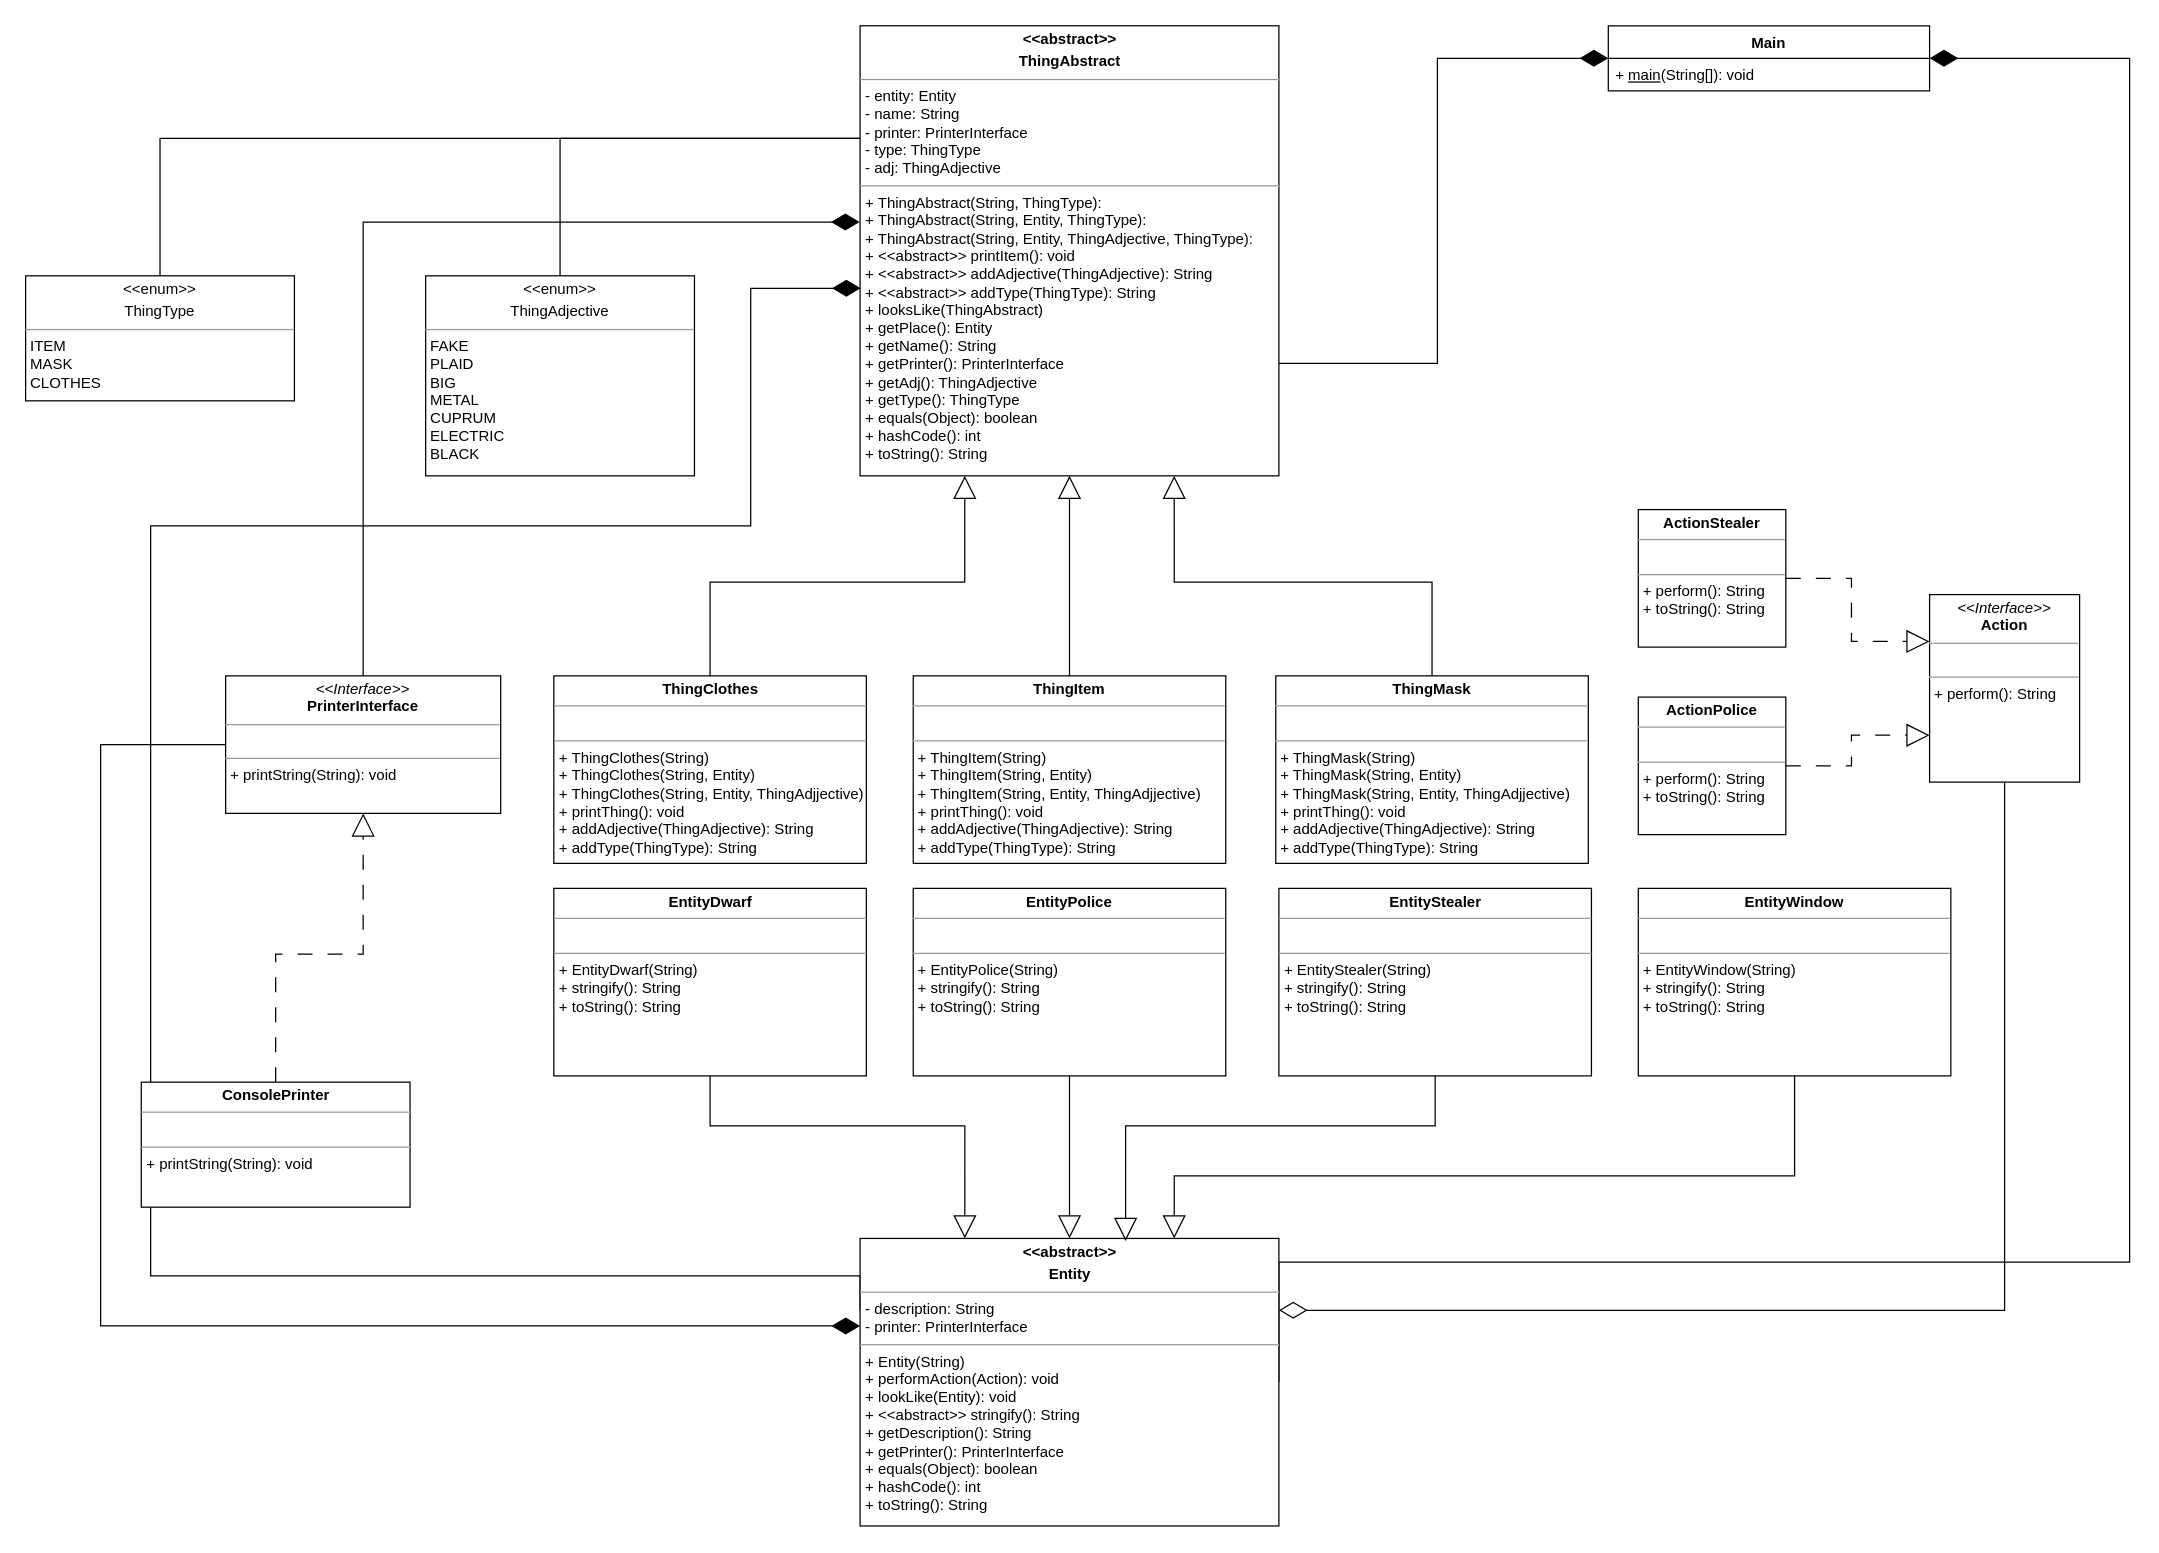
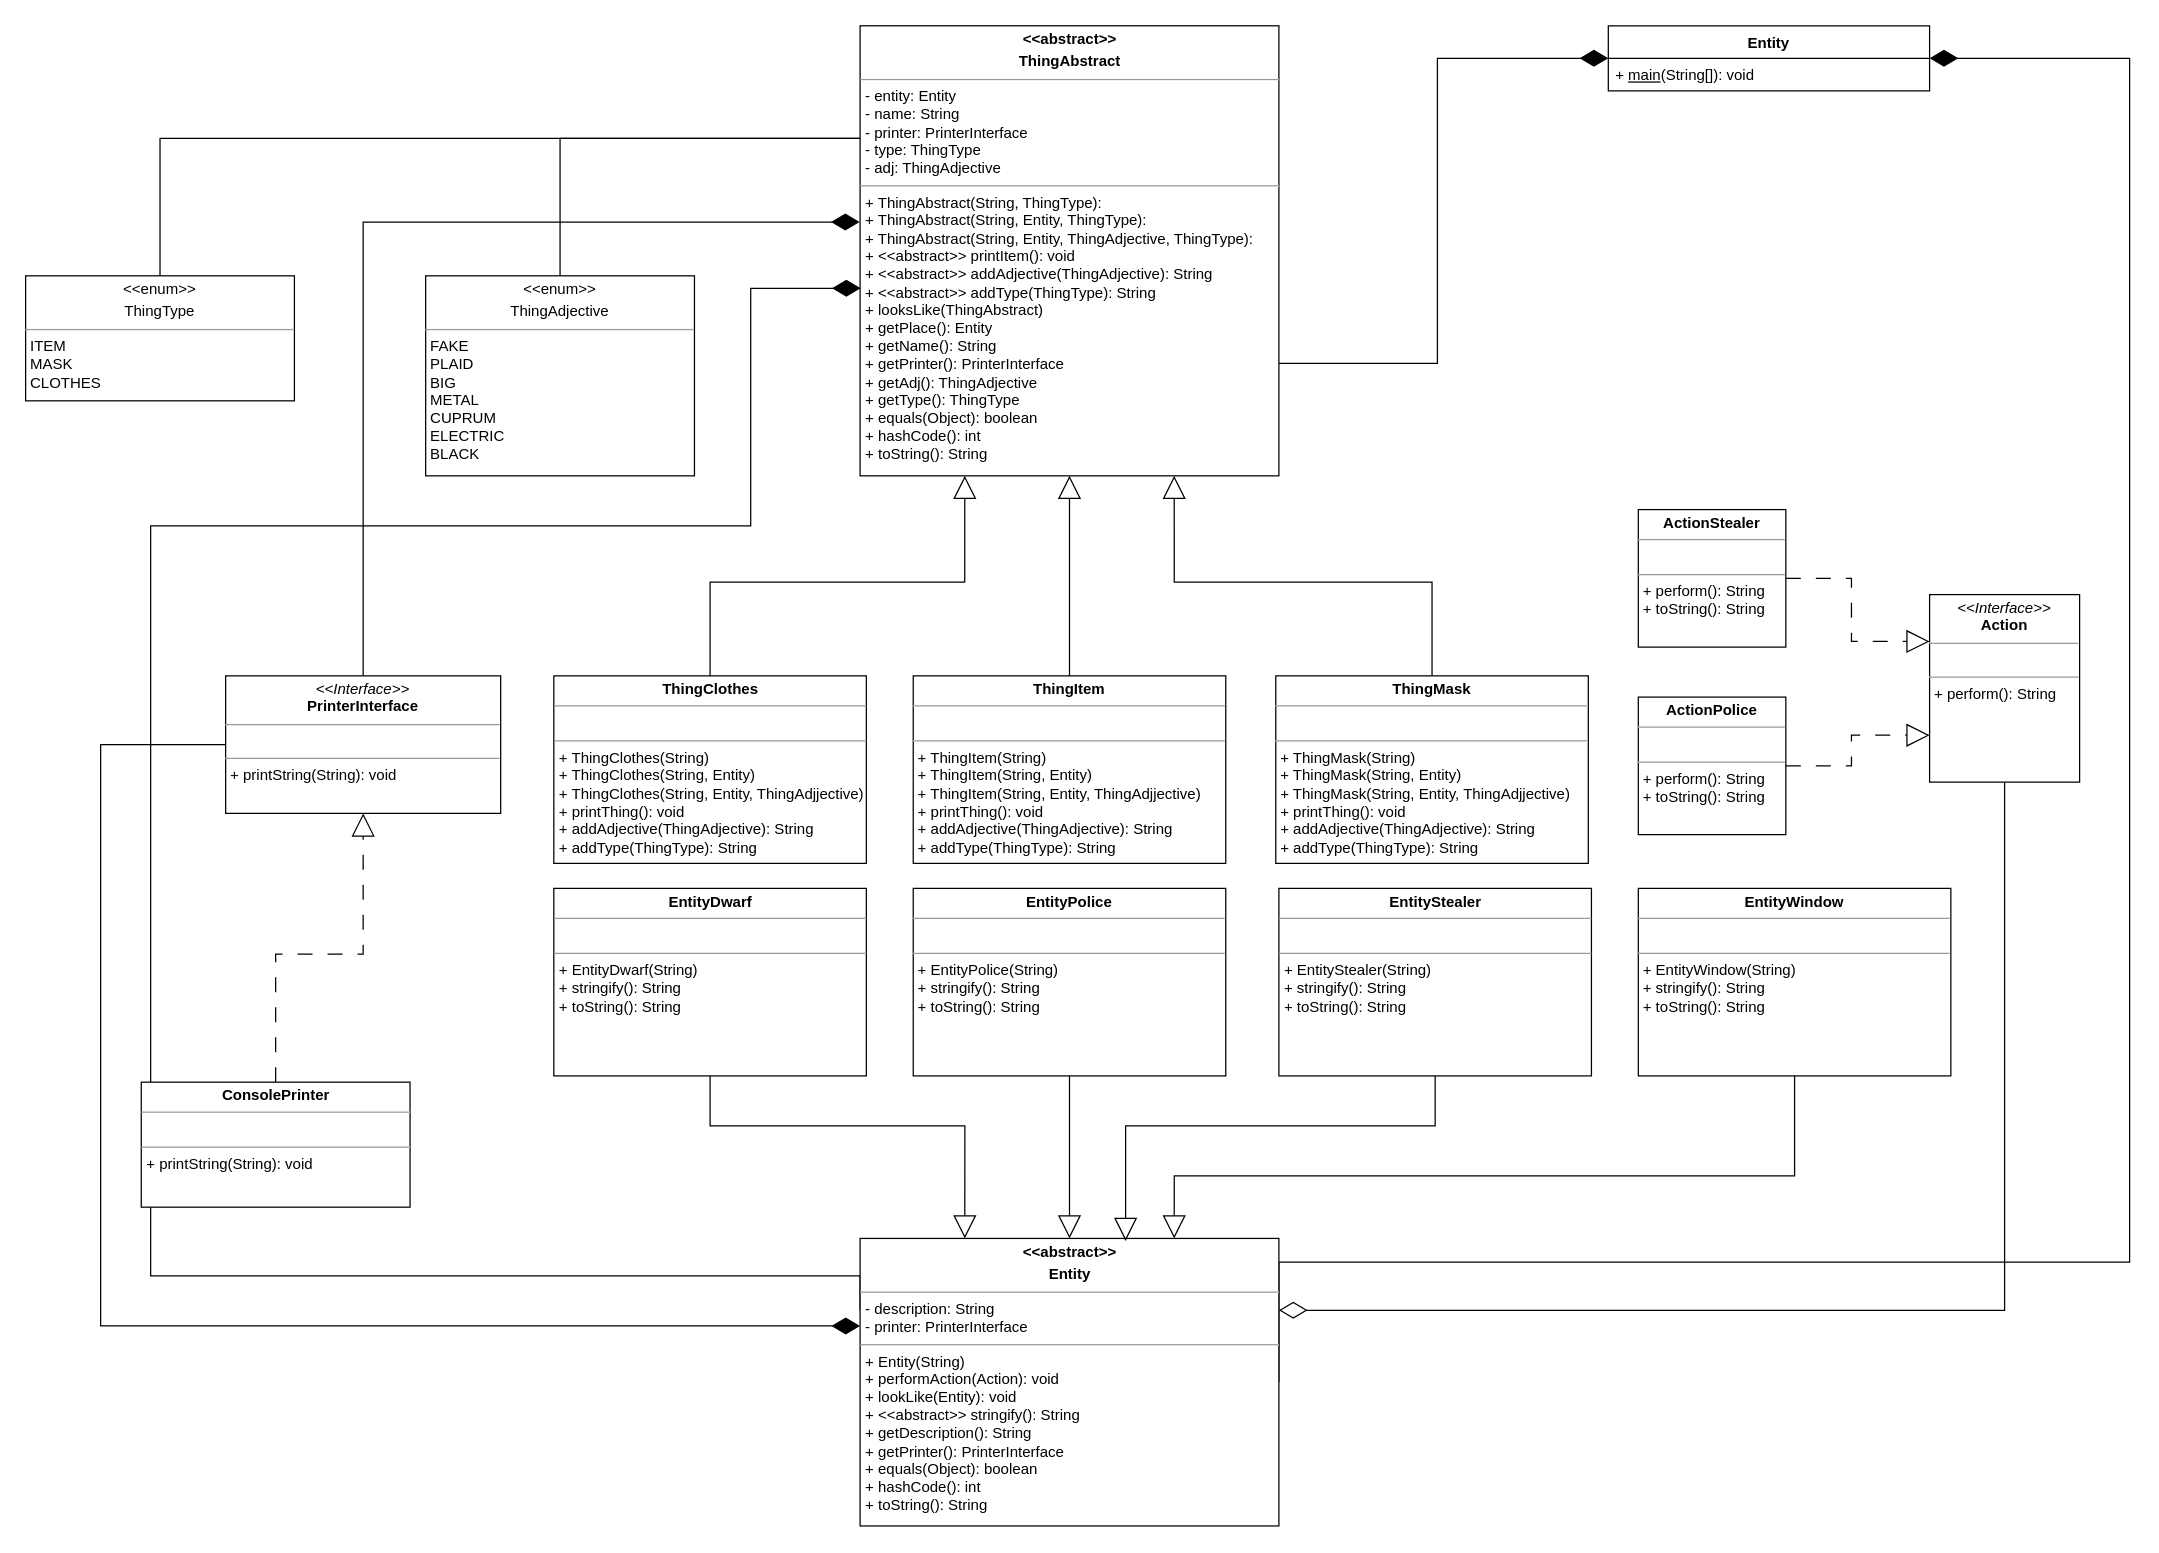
node "Main": label "Main" -> "Entity"
